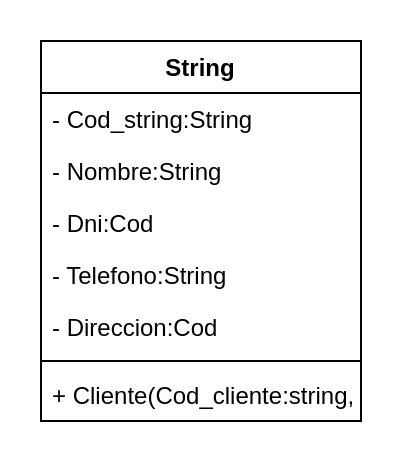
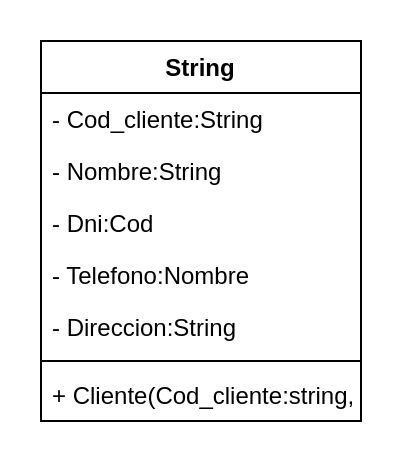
node "- Cod_string:String": label "- Cod_string:String" -> "- Cod_cliente:String"
node "- Telefono:String": label "- Telefono:String" -> "- Telefono:Nombre"
node "- Direccion:Cod": label "- Direccion:Cod" -> "- Direccion:String"
